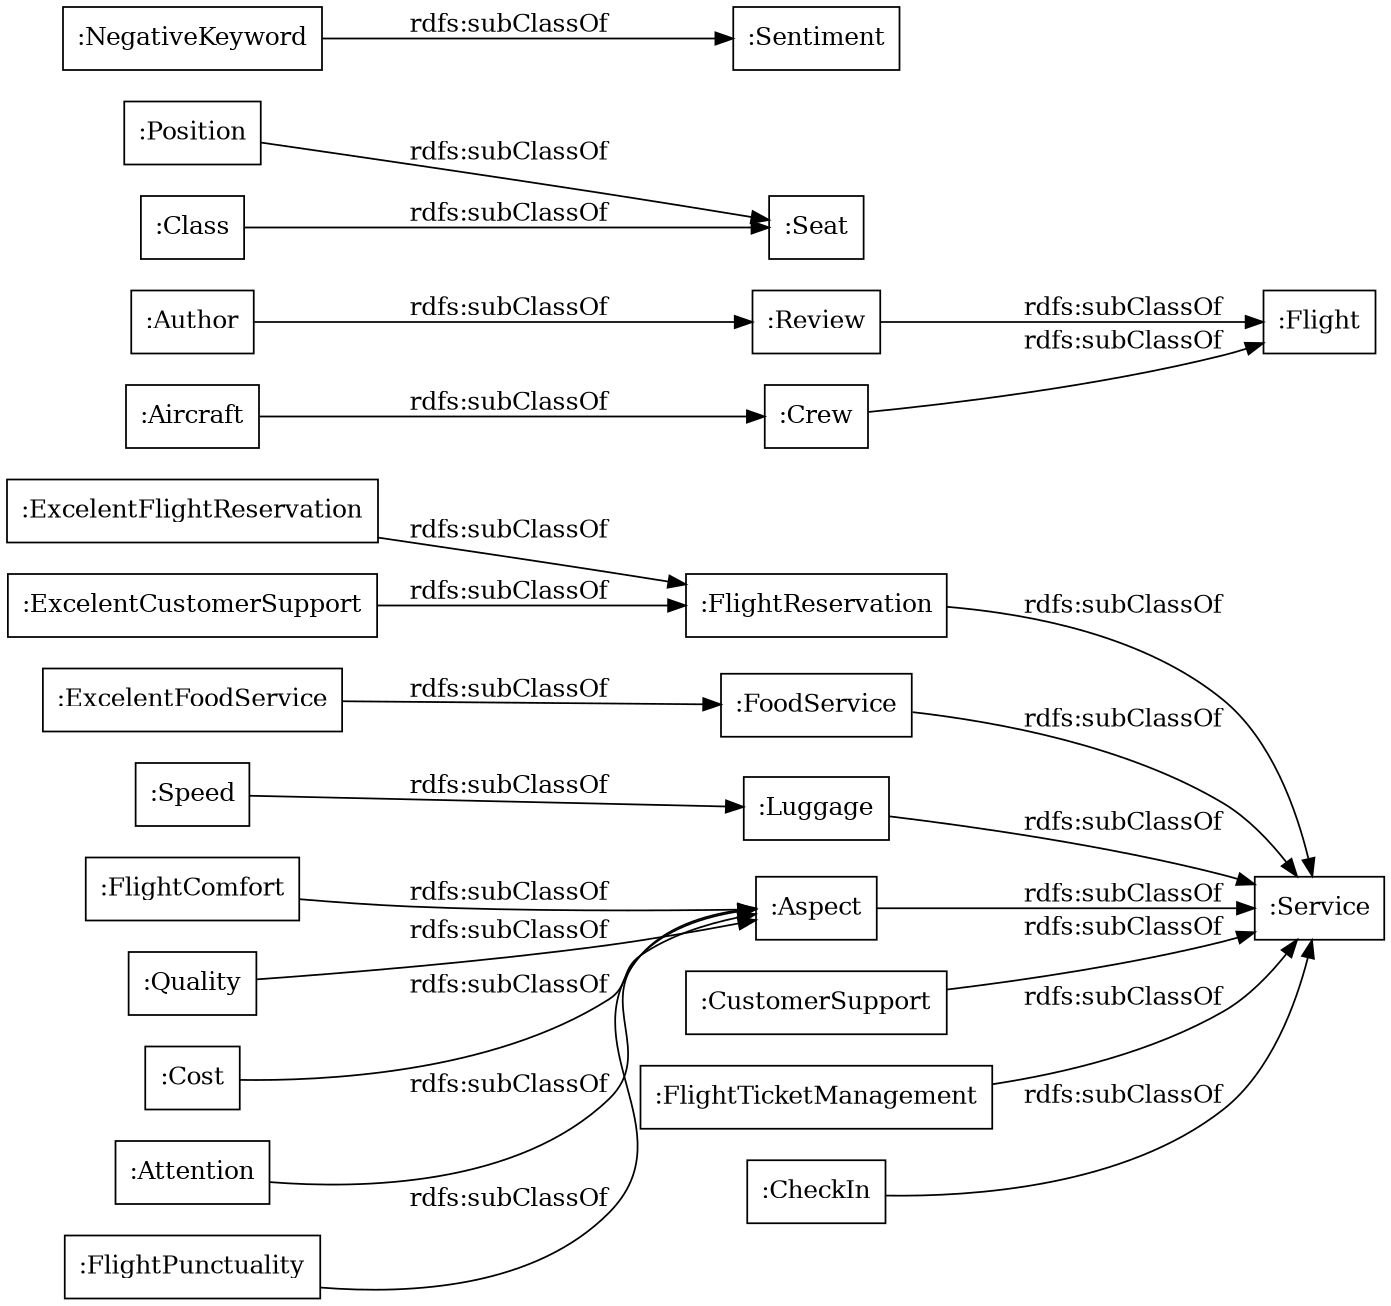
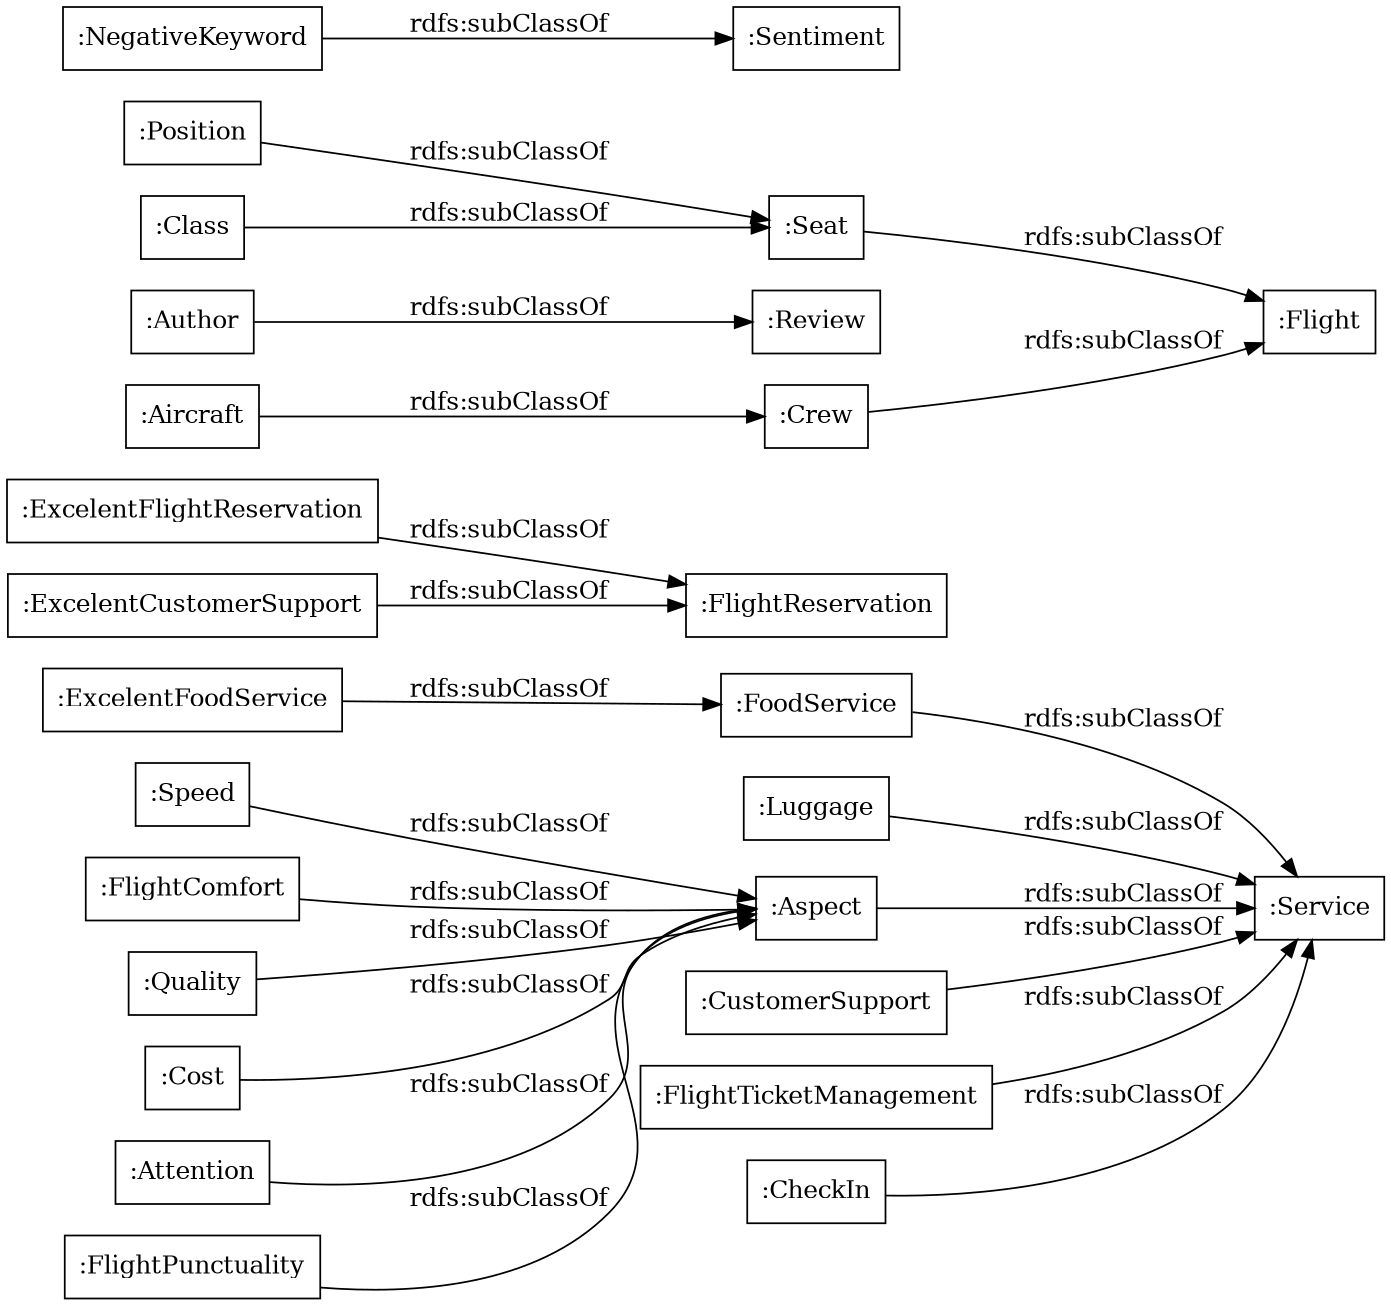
edge ":Review" -> ":Flight": now ":Seat" -> ":Flight"
edge ":FlightReservation" -> ":Service": removed, label "rdfs:subClassOf"
edge ":Speed" -> ":Luggage": now ":Speed" -> ":Aspect"
